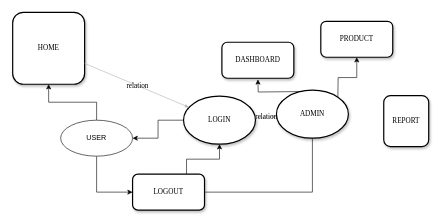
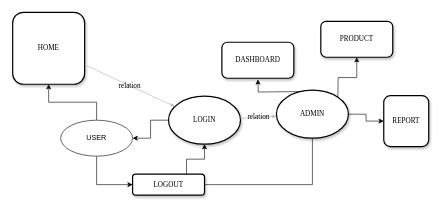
edge "ADMIN" -> "REPORT": added
node "LOGIN": moved (219, 120) -> (204, 120)
node "LOGOUT": size 72x36 -> 72x21
